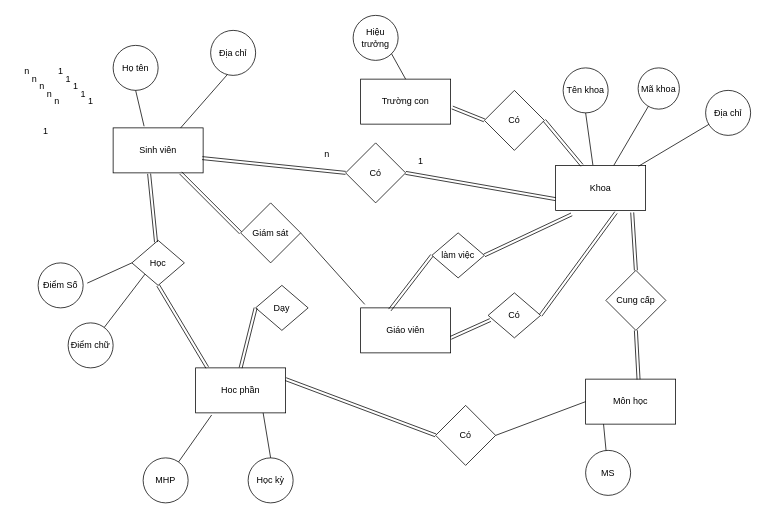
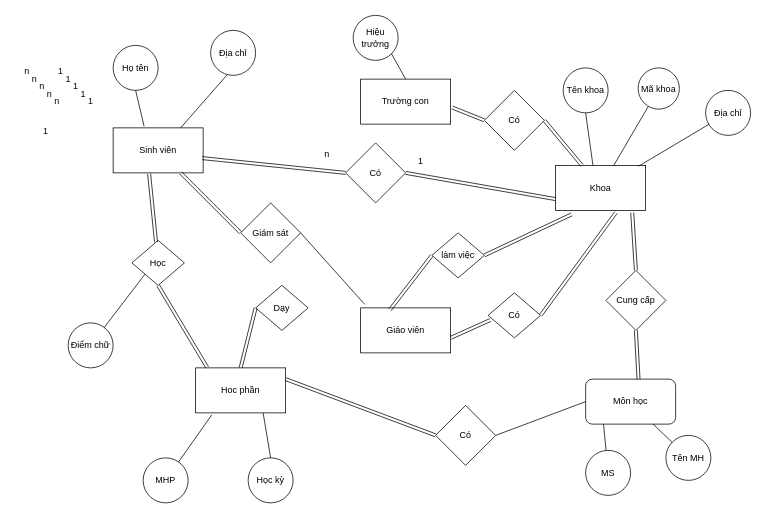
edge "Học" -- "Điểm Số": removed
node "Điểm Số": removed
node "Môn học": shape rectangle -> rounded rectangle
edge "Môn học" -- "Tên MH": added
node "Tên MH": added
